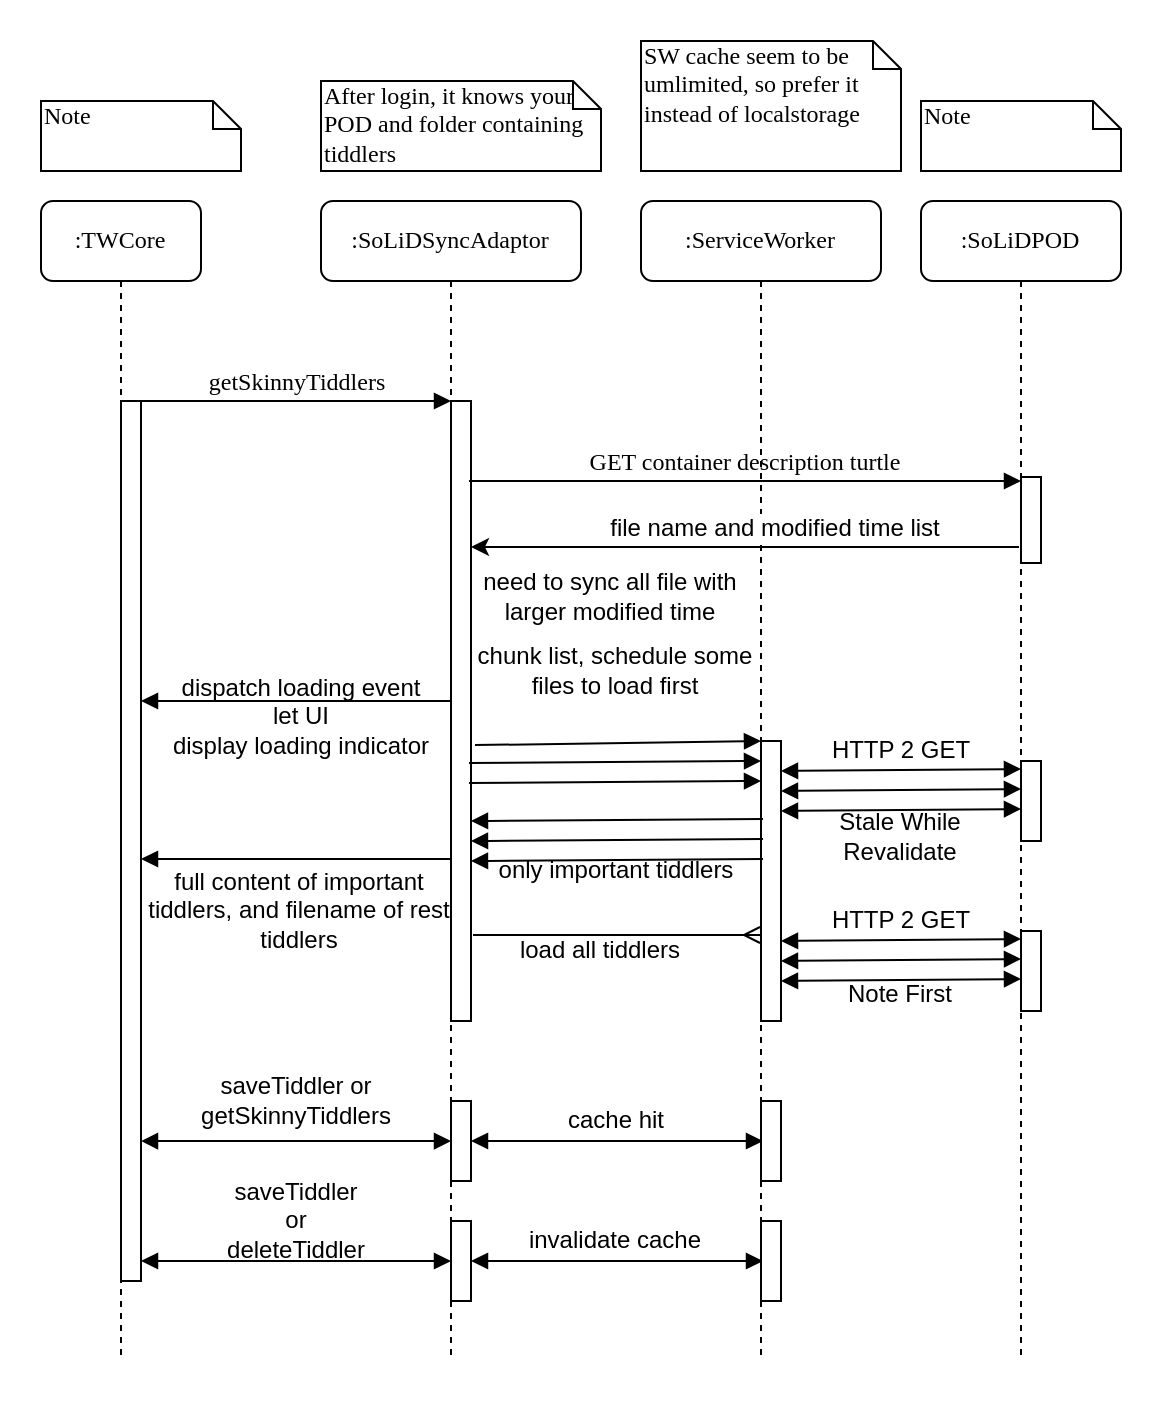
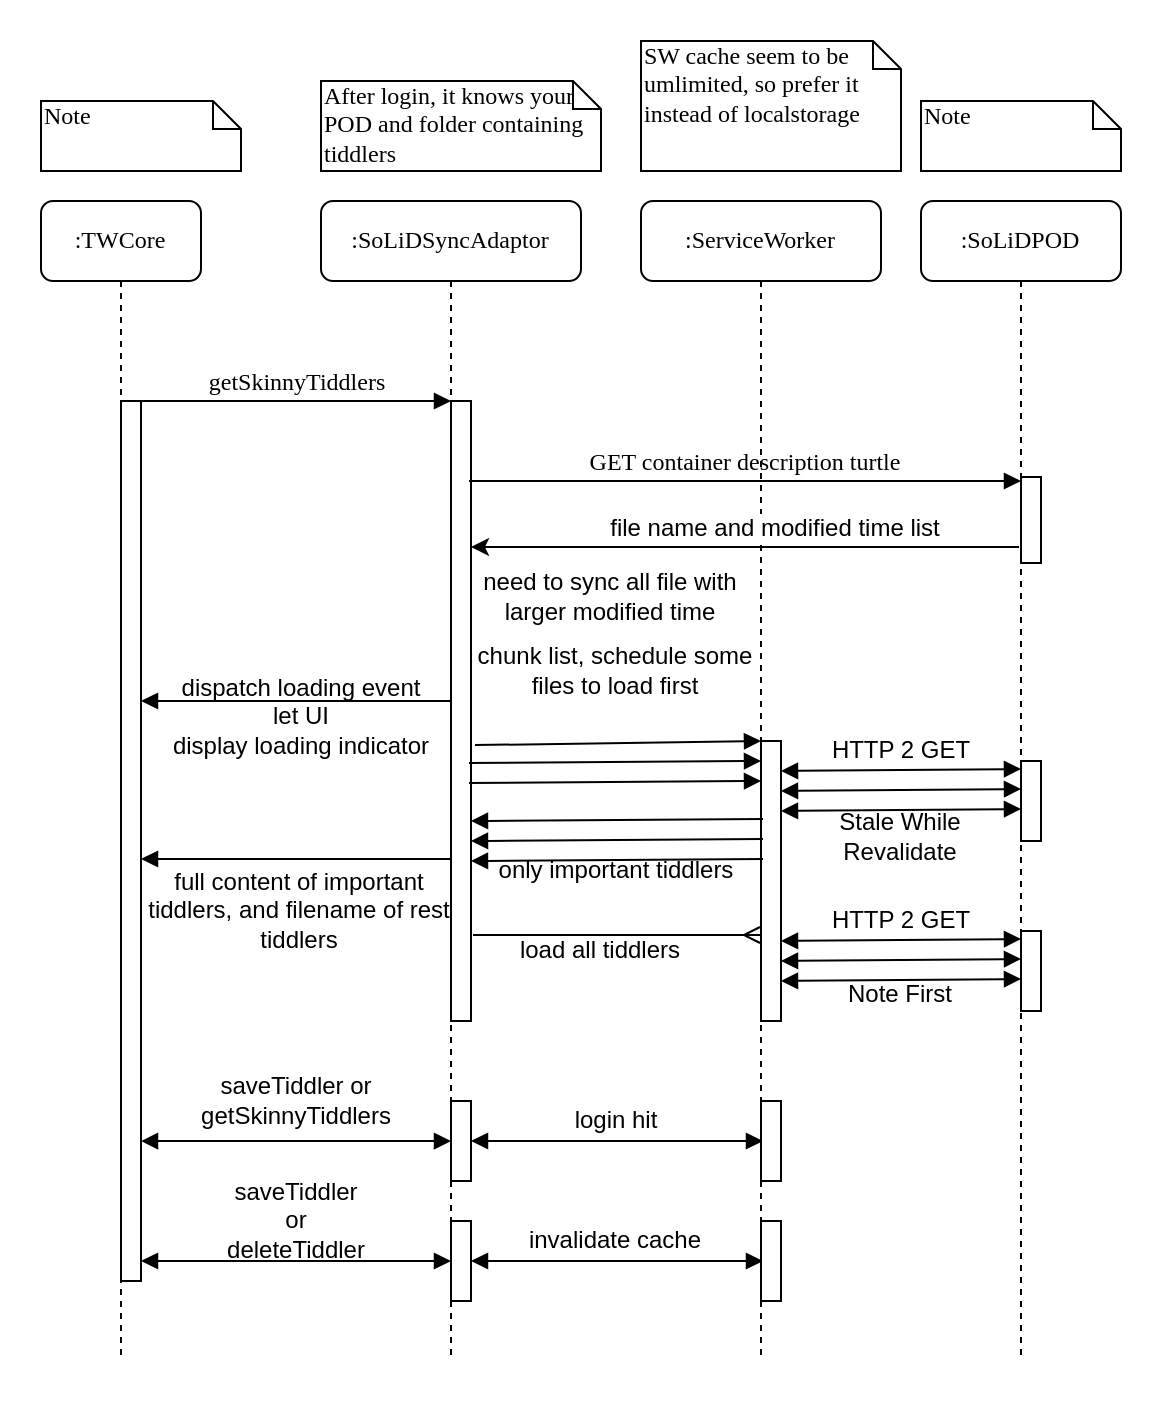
node "cache hit": label "cache hit" -> "login hit"
